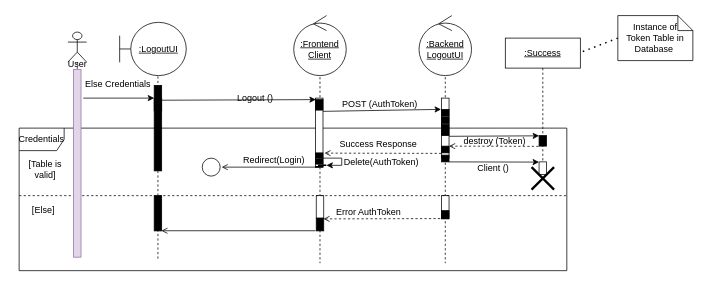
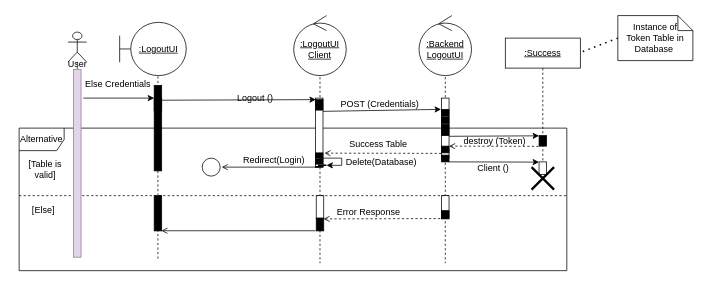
node ":Frontend Client": label ":Frontend Client" -> ":LogoutUI Client"
node "POST (AuthToken)": label "POST (AuthToken)" -> "POST (Credentials)"
node "Credentials": label "Credentials" -> "Alternative"
node "Success Response": label "Success Response" -> "Success Table"
node "Delete(AuthToken)": label "Delete(AuthToken)" -> "Delete(Database)"
node "Error AuthToken": label "Error AuthToken" -> "Error Response"
